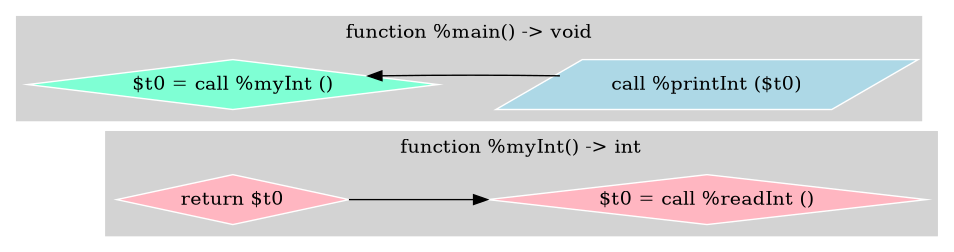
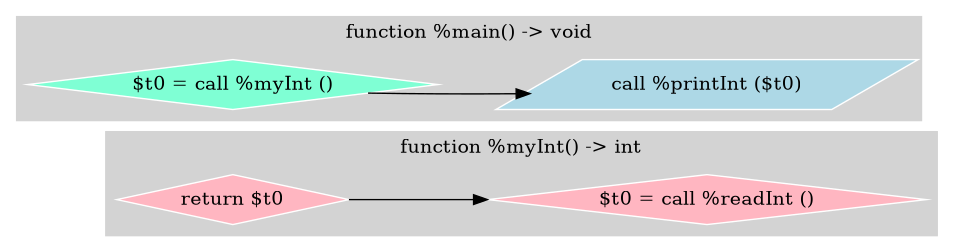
edge "call %printInt ($t0)" -> "$t0 = call %myInt ()": reversed
